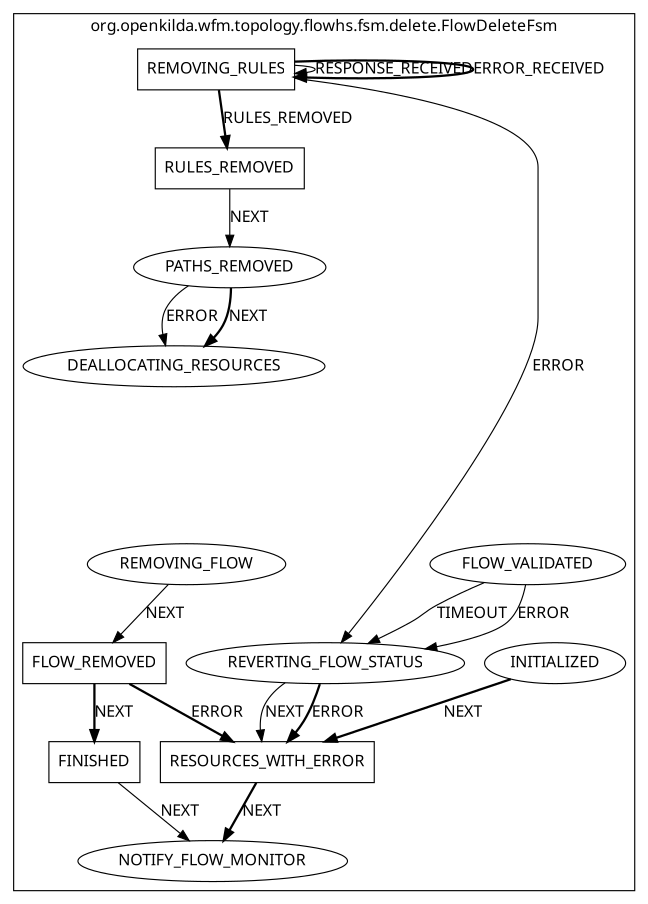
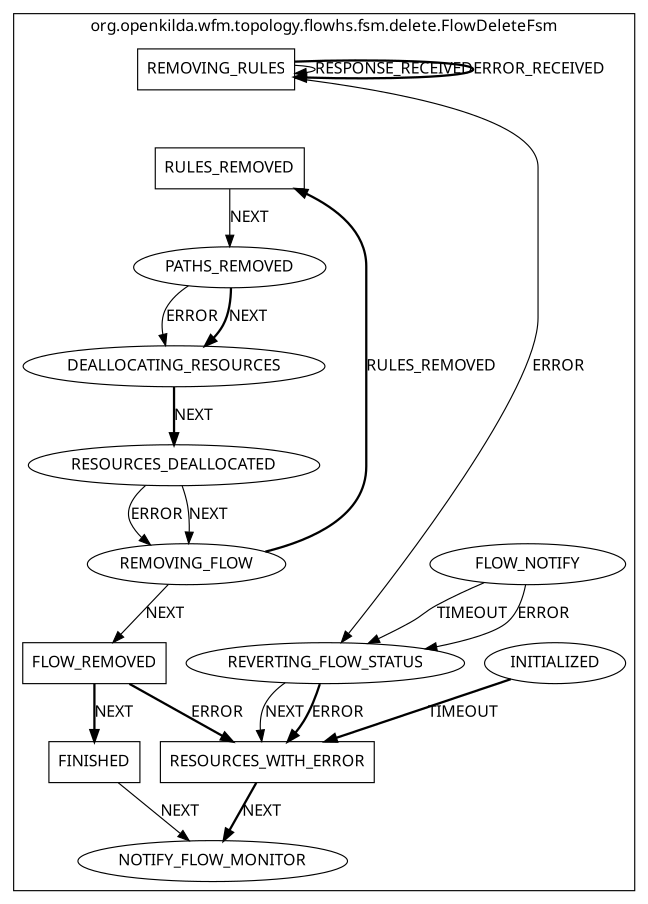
edge "REMOVING_RULES" -> "RULES_REMOVED": now "REMOVING_FLOW" -> "RULES_REMOVED"
node "RESOURCES_DEALLOCATED": added
node "FLOW_VALIDATED": label "FLOW_VALIDATED" -> "FLOW_NOTIFY"
edge "INITIALIZED" -> "RESOURCES_WITH_ERROR": label "NEXT" -> "TIMEOUT"
